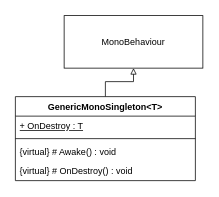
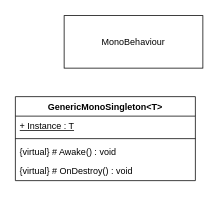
edge "GenericMonoSingleton<T>" -> "MonoBehaviour": removed
node "+ OnDestroy : T": label "+ OnDestroy : T" -> "+ Instance : T"
